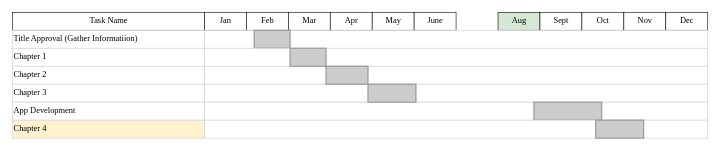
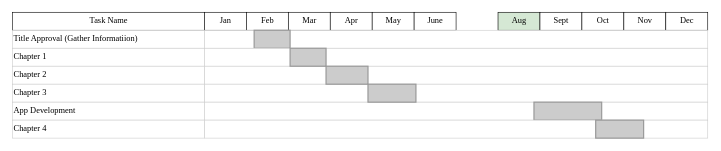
node "Chapter 4": fillcolor #fff2cc -> #ffffff
